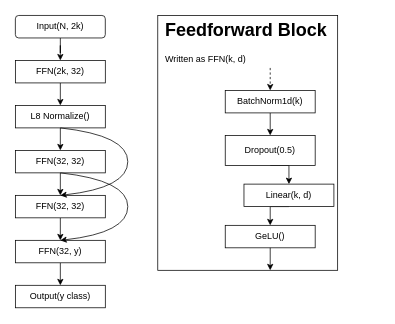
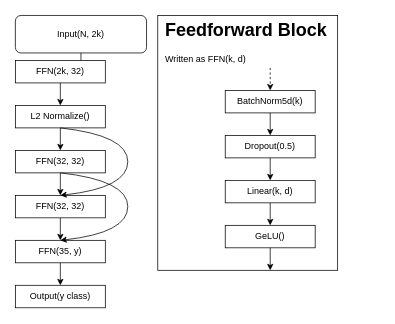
node "Input(N, 2k)": size 90x23 -> 131x38
node "BatchNorm1d(k)": label "BatchNorm1d(k)" -> "BatchNorm5d(k)"
node "L8 Normalize()": label "L8 Normalize()" -> "L2 Normalize()"
node "Dropout(0.5)": size 90x30 -> 90x23
node "Linear(k, d)": moved (289, 195) -> (270, 192)
node "FFN(32, y)": label "FFN(32, y)" -> "FFN(35, y)"
